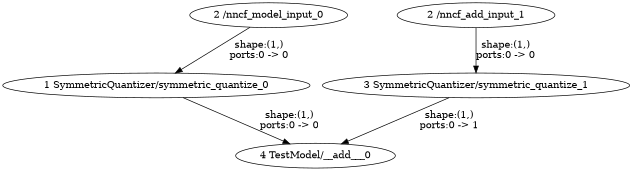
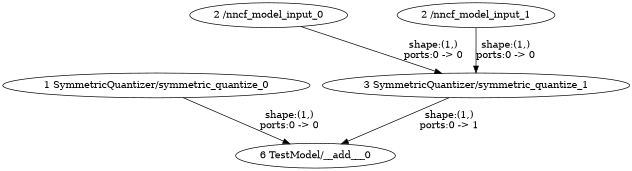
node "2 /nncf_add_input_1": label "2 /nncf_add_input_1" -> "2 /nncf_model_input_1"
edge "2 /nncf_model_input_0" -> "1 SymmetricQuantizer/symmetric_quantize_0": now "2 /nncf_model_input_0" -> "3 SymmetricQuantizer/symmetric_quantize_1"
node "4 TestModel/__add___0": label "4 TestModel/__add___0" -> "6 TestModel/__add___0"
